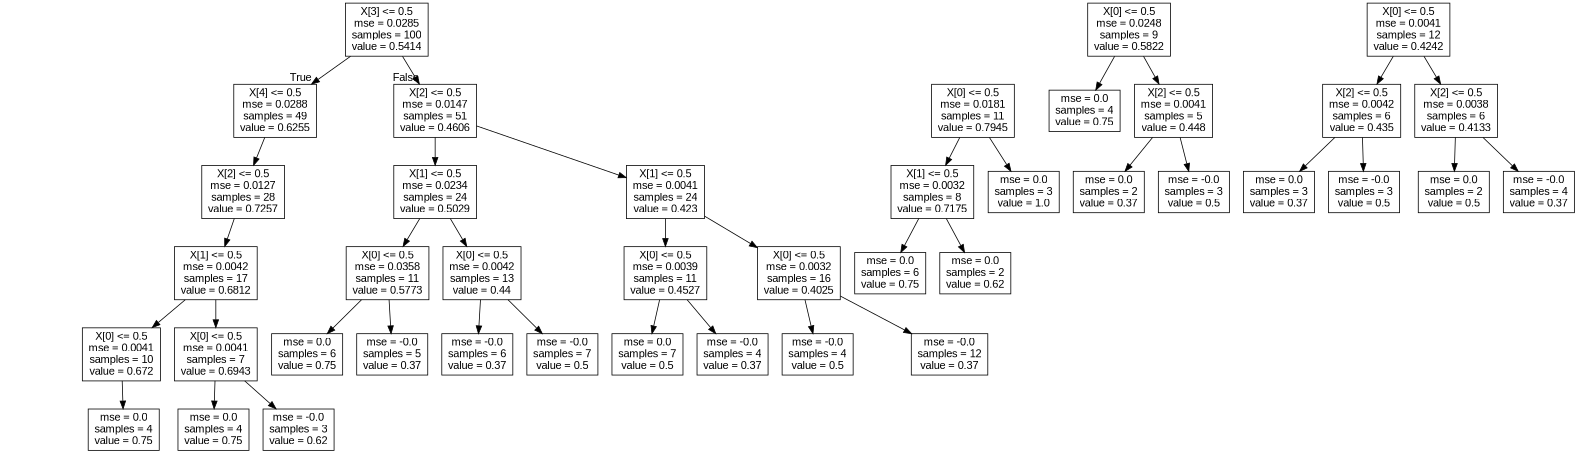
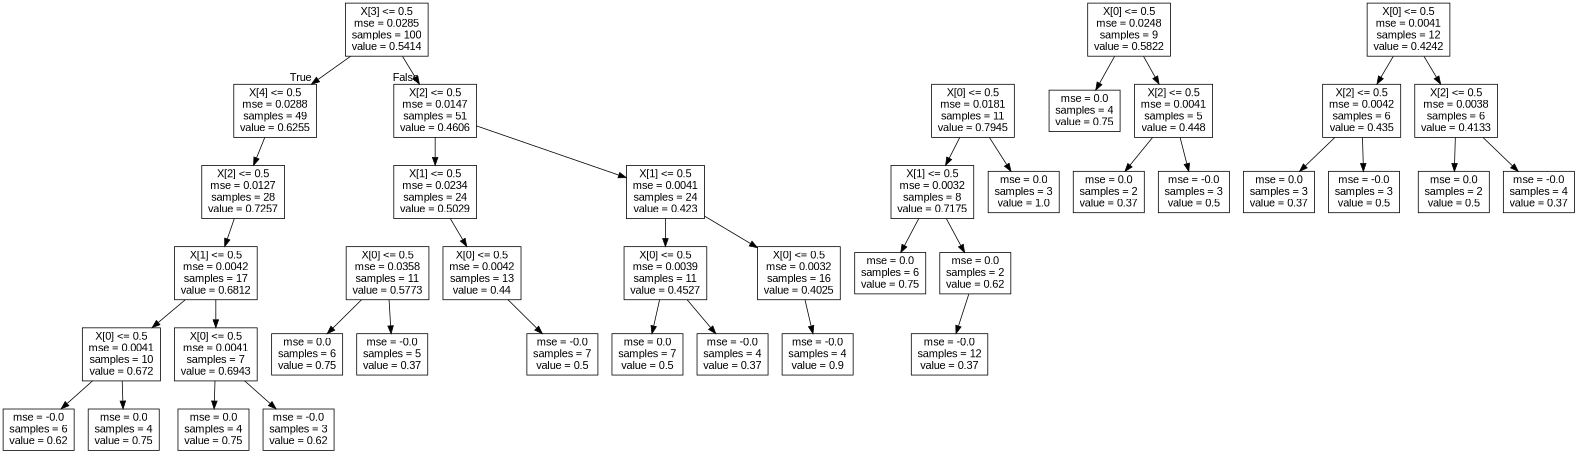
edge "X[1] <= 0.5 mse = 0.0234 samples = 24 value = 0.5029" -> "X[0] <= 0.5 mse = 0.0358 samples = 11 value = 0.5773": removed
edge "X[0] <= 0.5 mse = 0.0032 samples = 16 value = 0.4025" -> "mse = -0.0 samples = 12 value = 0.37": now "mse = 0.0 samples = 2 value = 0.62" -> "mse = -0.0 samples = 12 value = 0.37"
node "mse = -0.0 samples = 6 value = 0.37": removed
node "mse = -0.0 samples = 4 value = 0.5": label "mse = -0.0 samples = 4 value = 0.5" -> "mse = -0.0 samples = 4 value = 0.9"
node "mse = -0.0 samples = 6 value = 0.62": added
